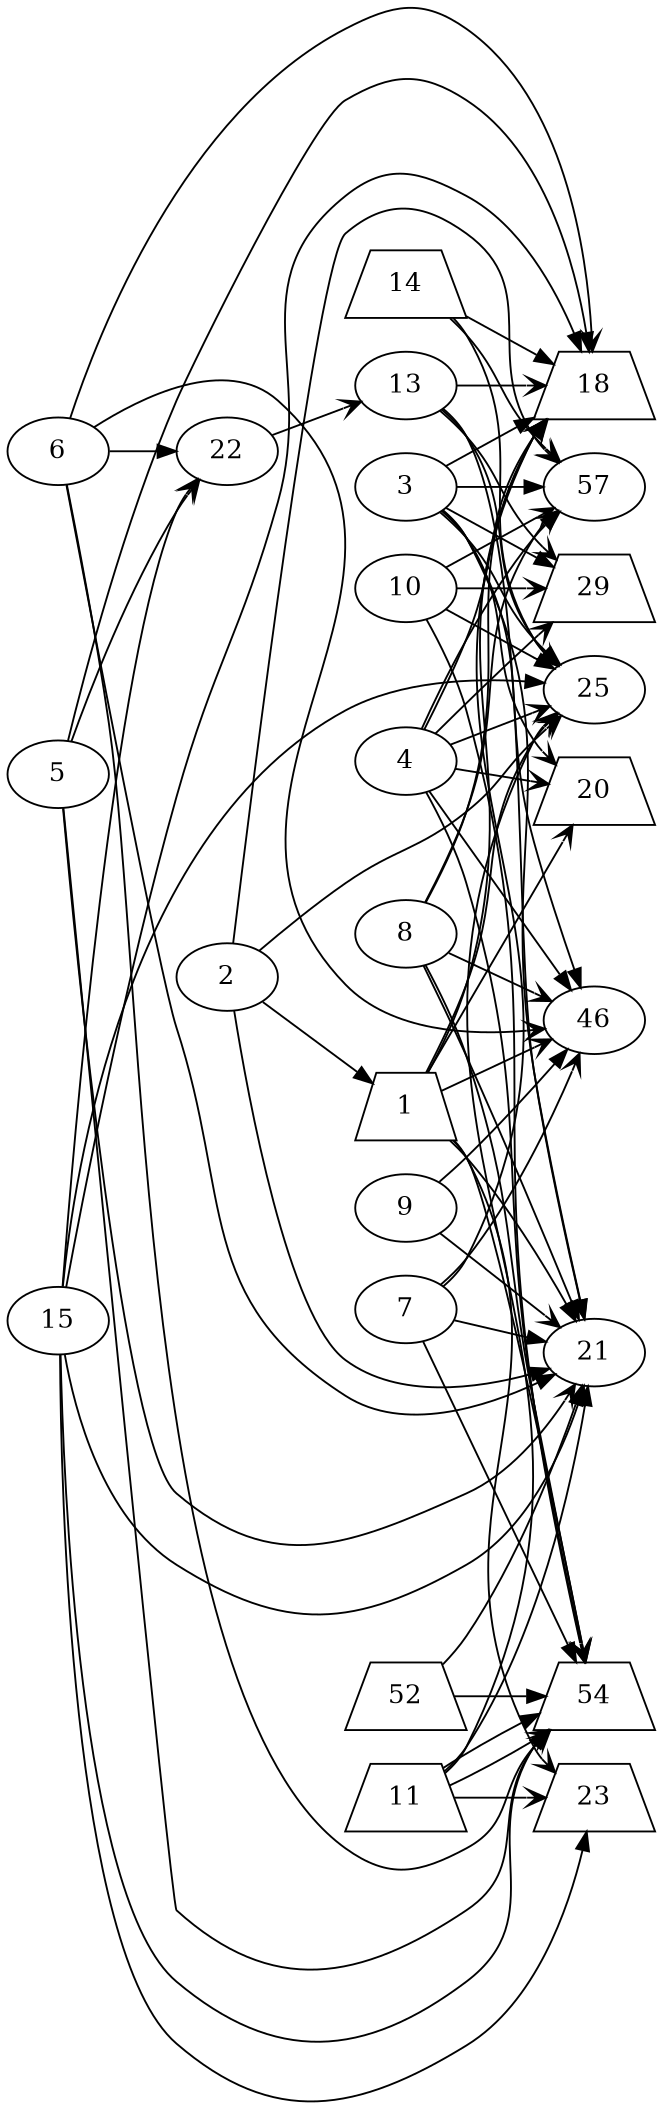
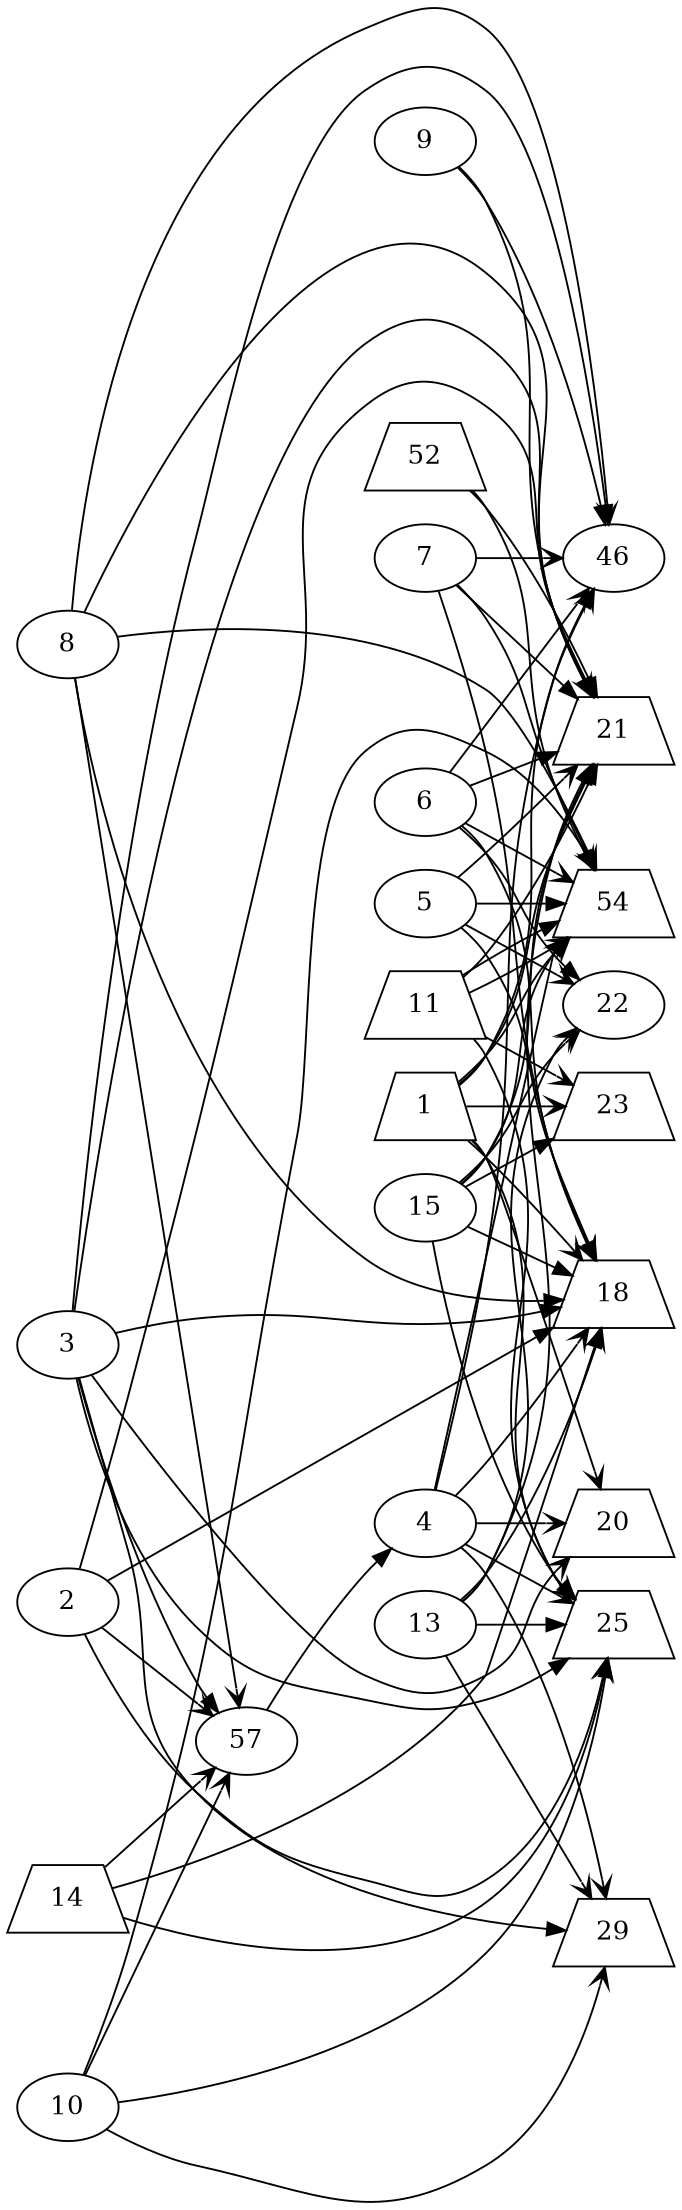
edge "22" -> "13": reversed
edge "4" -> "57": reversed
node "25": shape ellipse -> trapezium
edge "2" -> "1": now "2" -> "18"
node "21": shape ellipse -> trapezium
